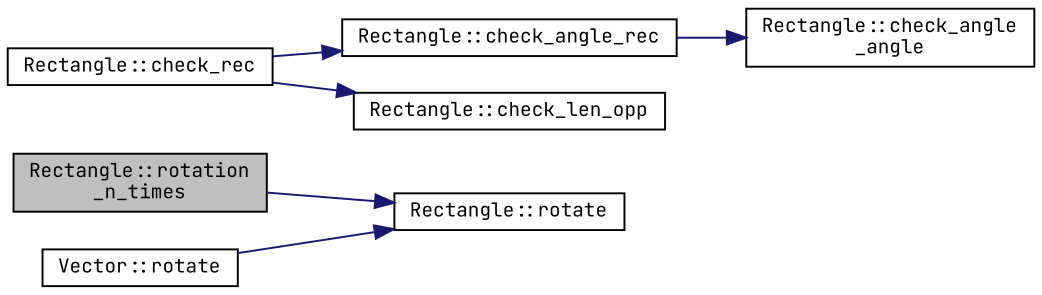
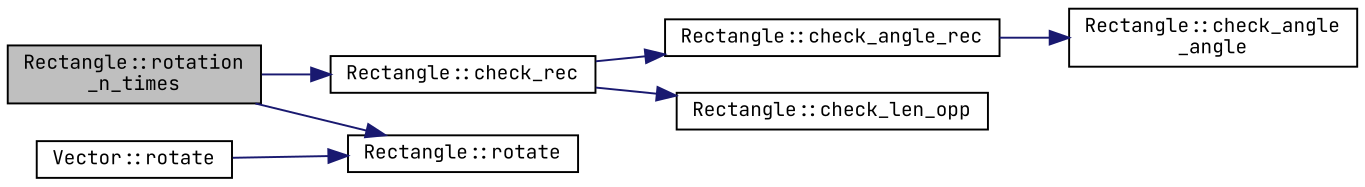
edge "Rectangle::rotation _n_times" -> "Rectangle::check_rec": added
